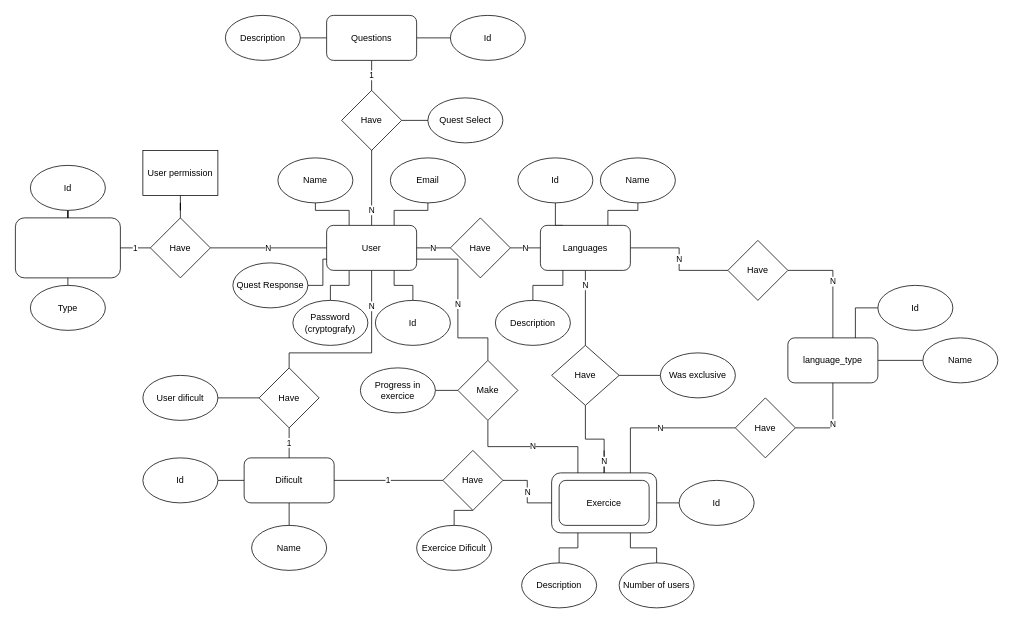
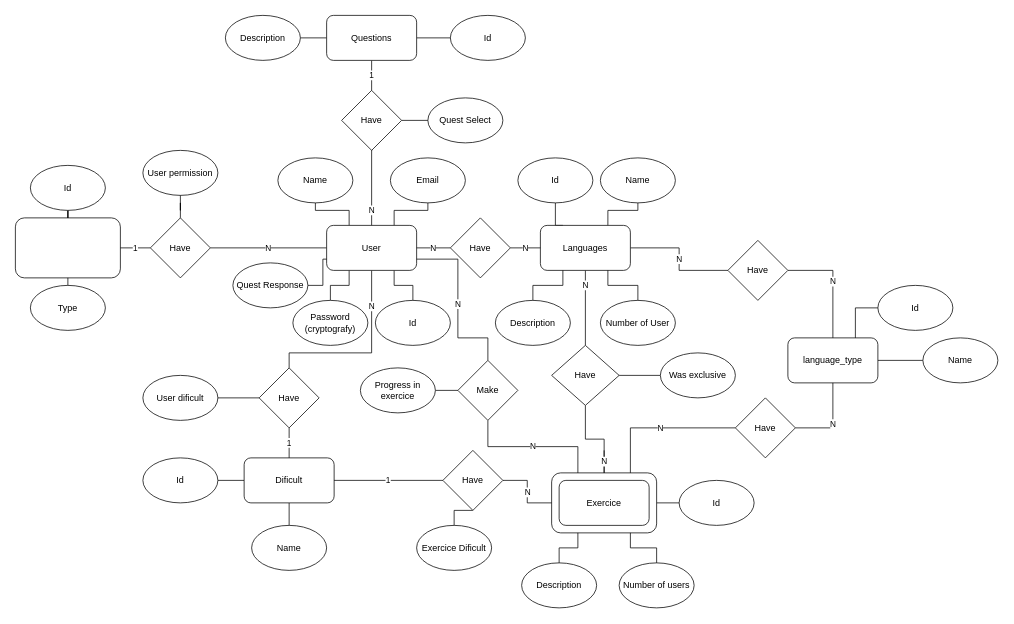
node "User permission": shape rectangle -> ellipse
edge "Languages" -- "Number of User": added
node "Number of User": added
